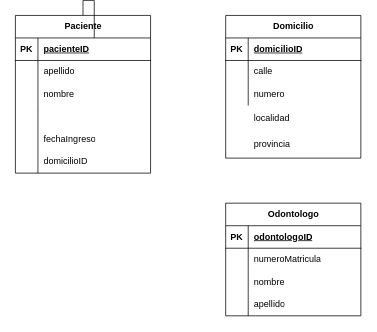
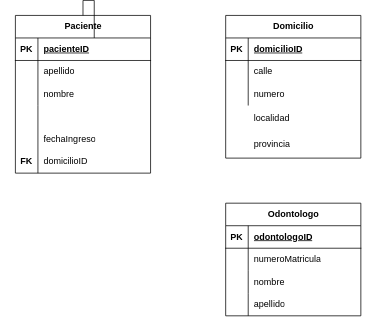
node "FK": added
